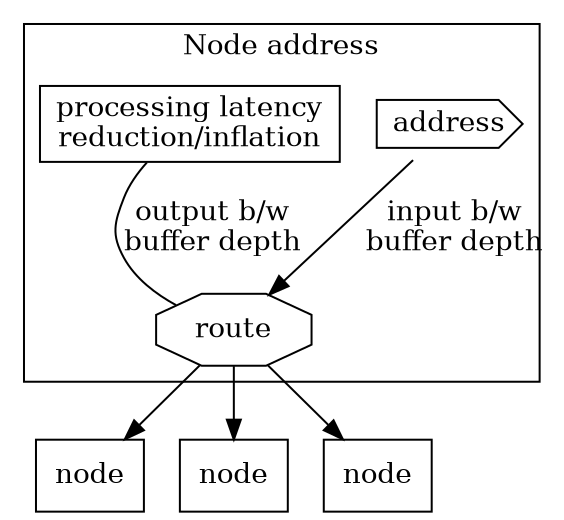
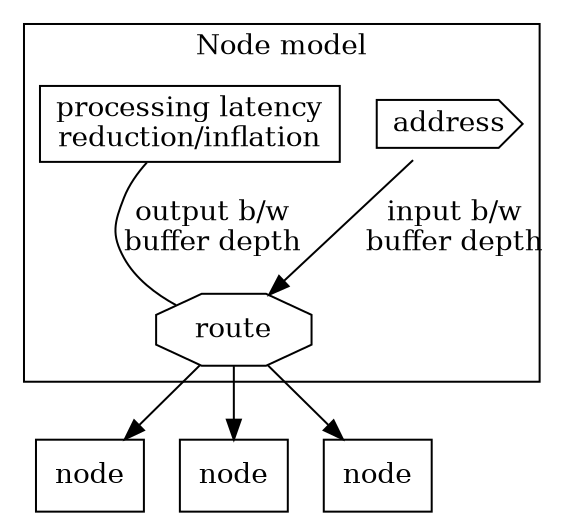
cluster "Node address": label "Node address" -> "Node model"
